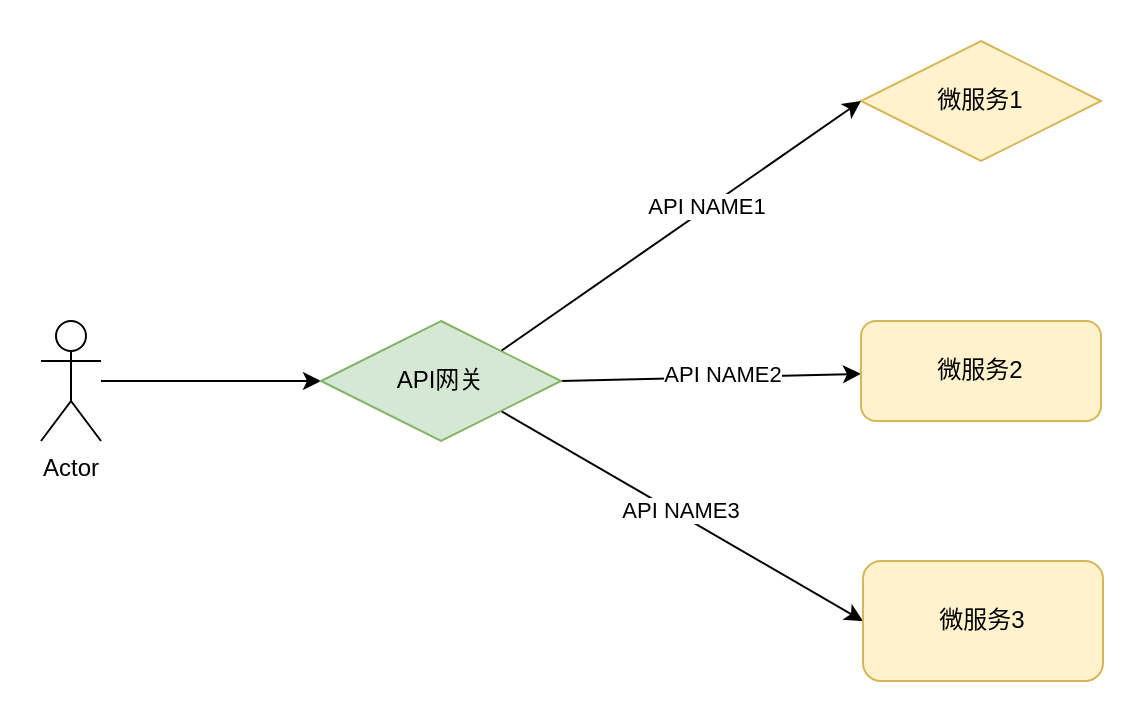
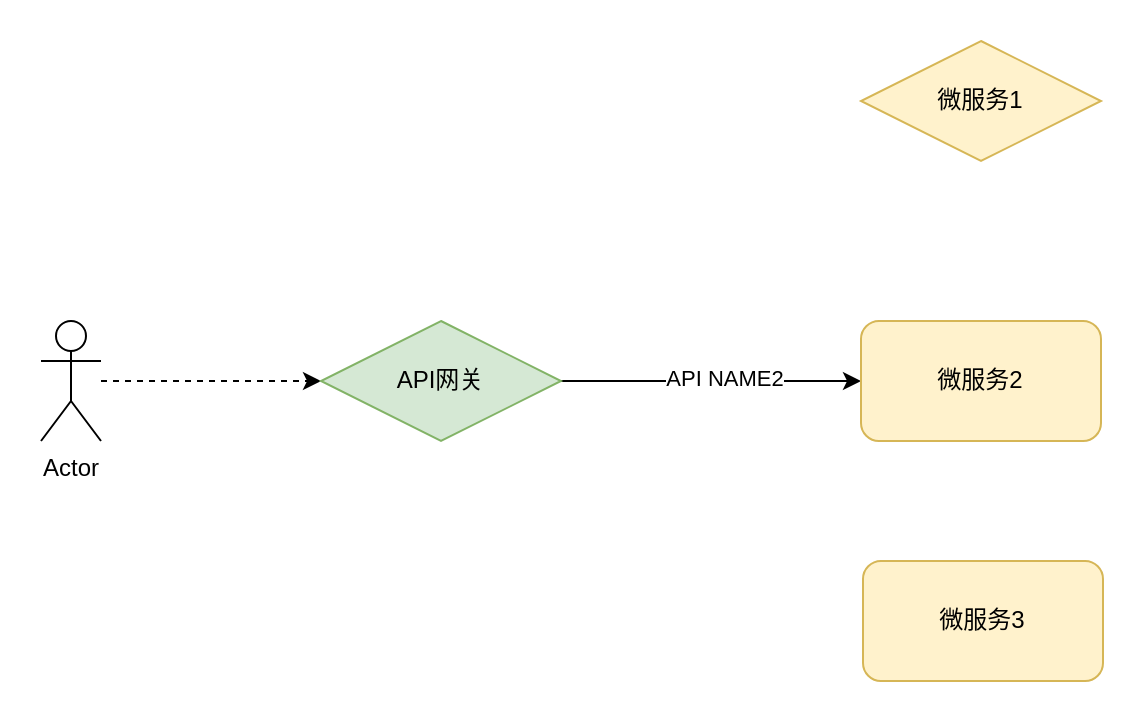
edge "API网关" -> "微服务1": removed, label "API NAME1"
node "微服务2": size 240x100 -> 240x120
edge "Actor" -> "API网关": style solid -> dashed
edge "API网关" -> "微服务3": removed, label "API NAME3"
